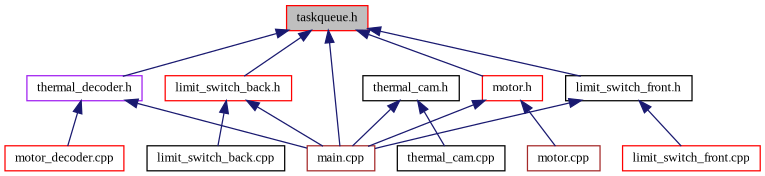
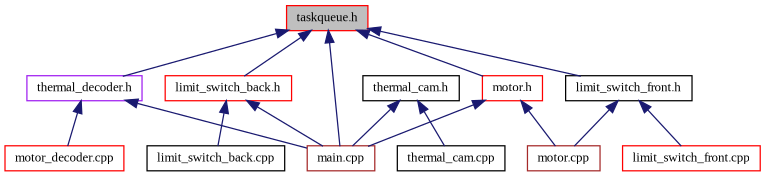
edge "main.cpp" -> "limit_switch_front.h": now "motor.cpp" -> "limit_switch_front.h"
